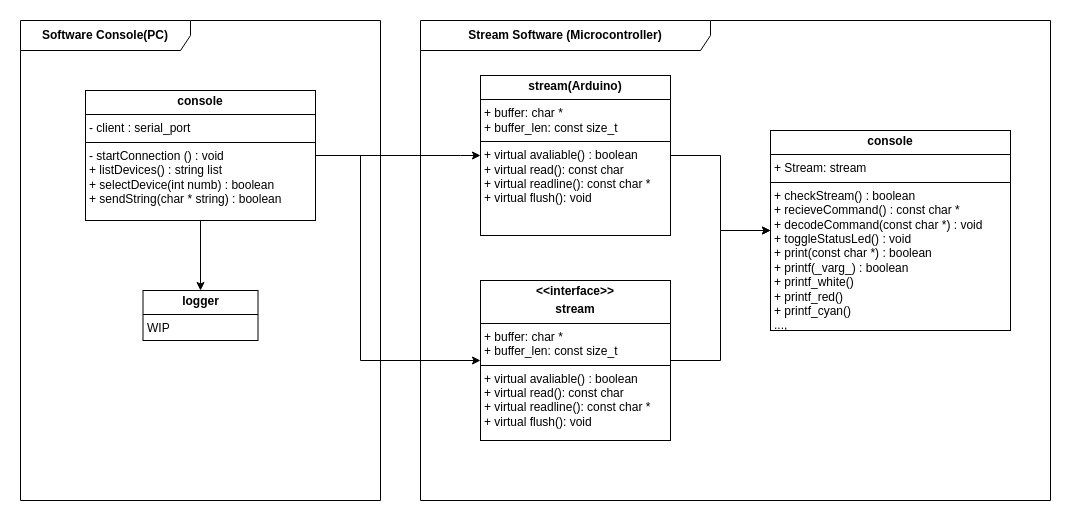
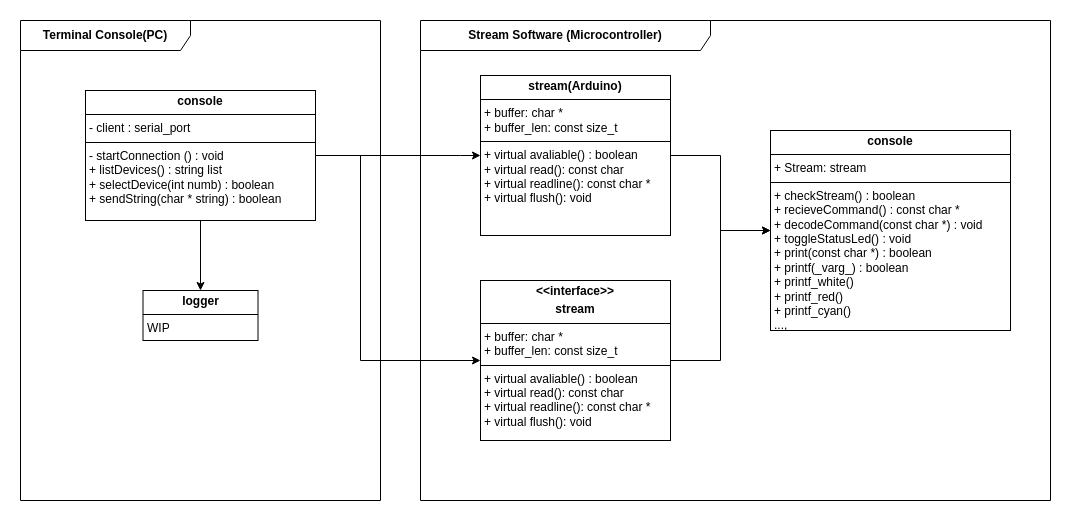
node "Software Console(PC)": label "Software Console(PC)" -> "Terminal Console(PC)"
